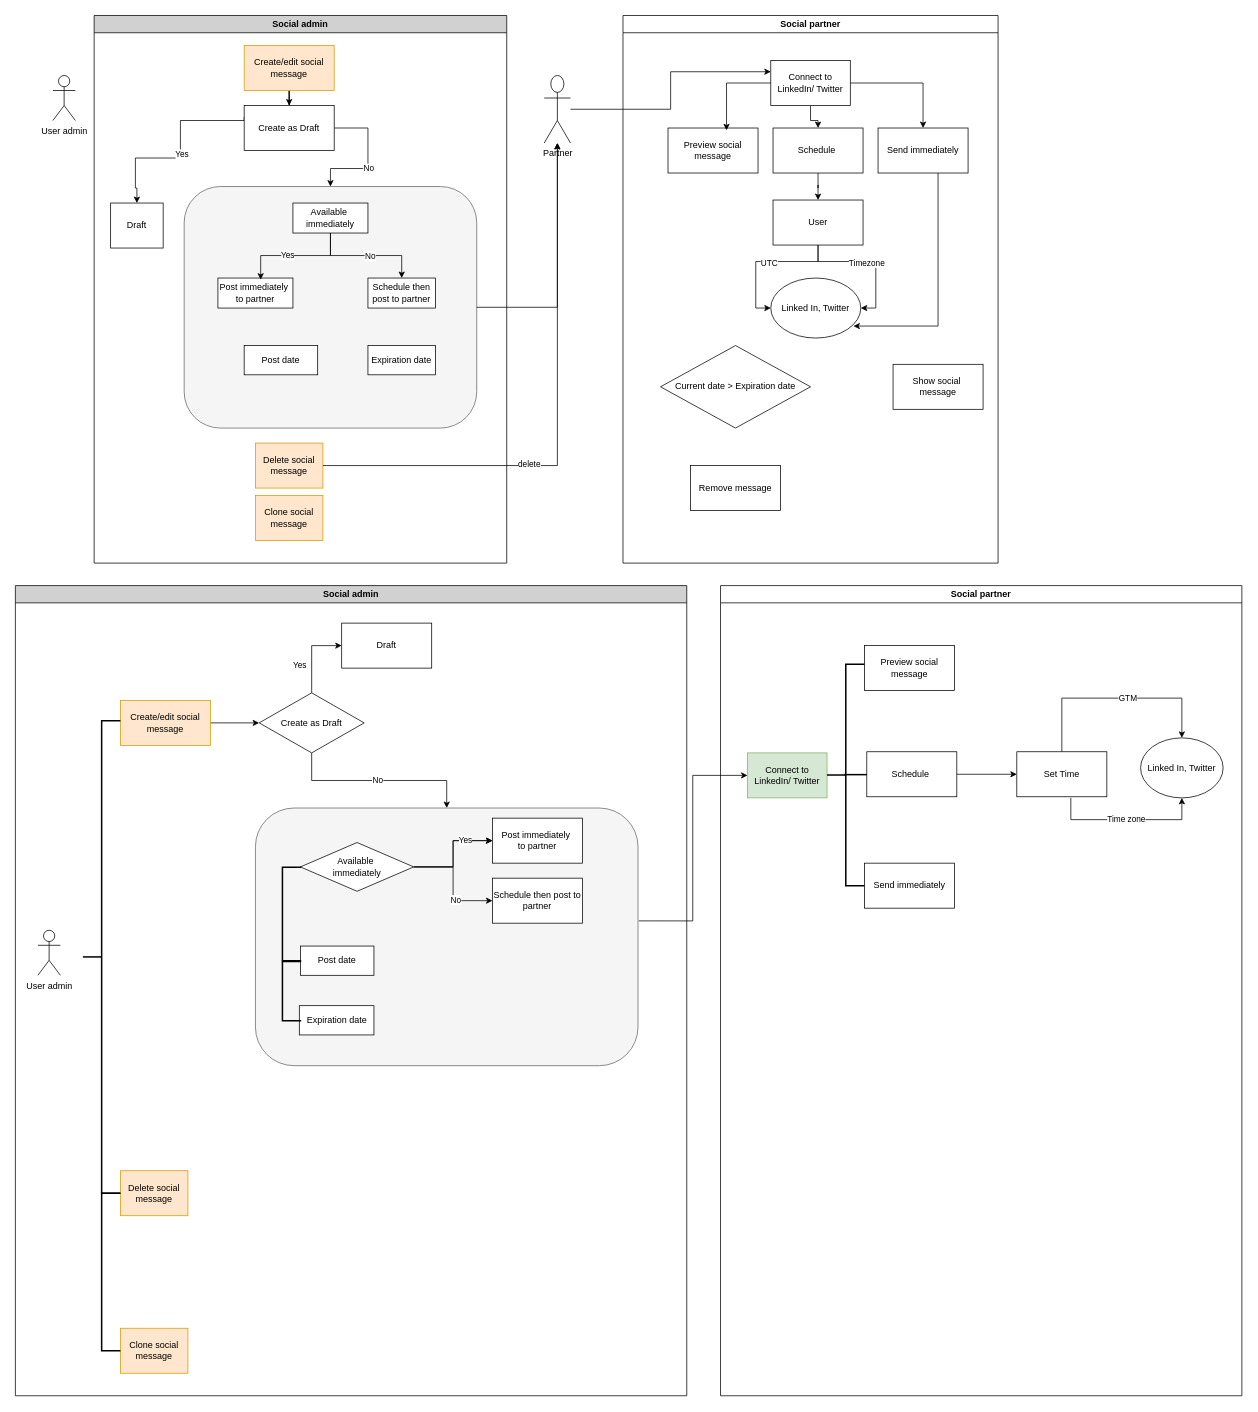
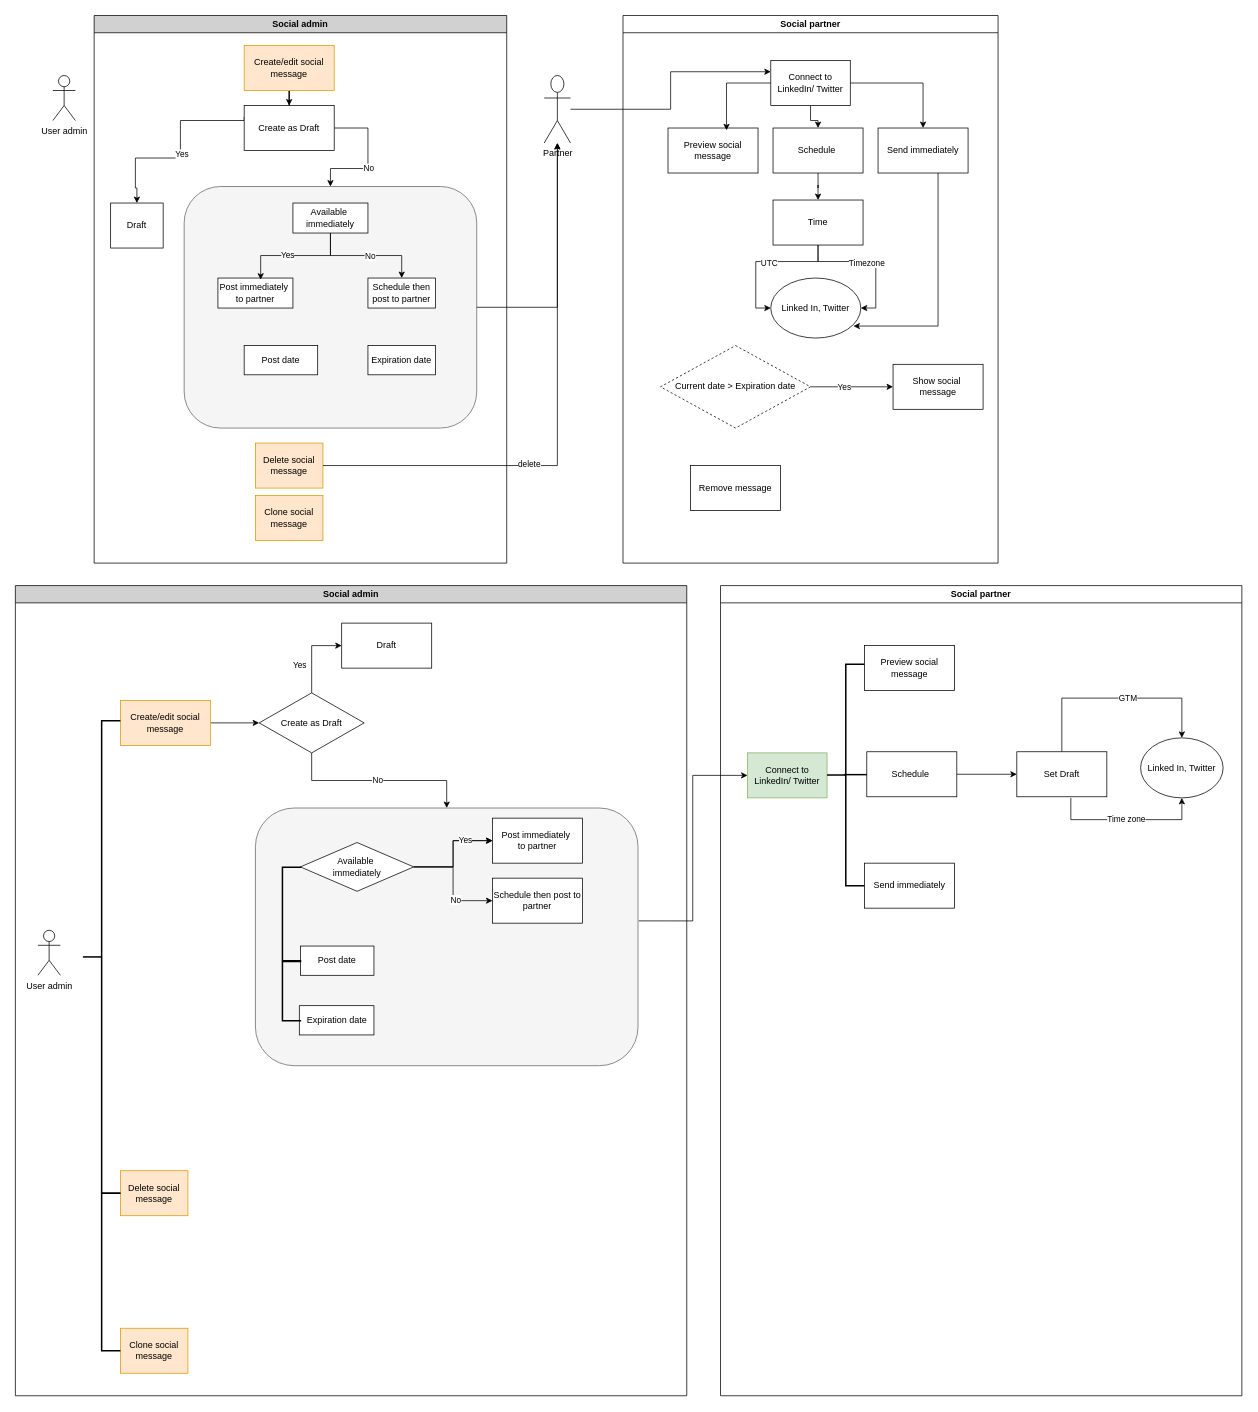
node "User": label "User" -> "Time"
node "Current date > Expiration date": style solid -> dashed
edge "Current date > Expiration date" -> "Show social message": added, label "Yes"
node "Set Time": label "Set Time" -> "Set Draft"
